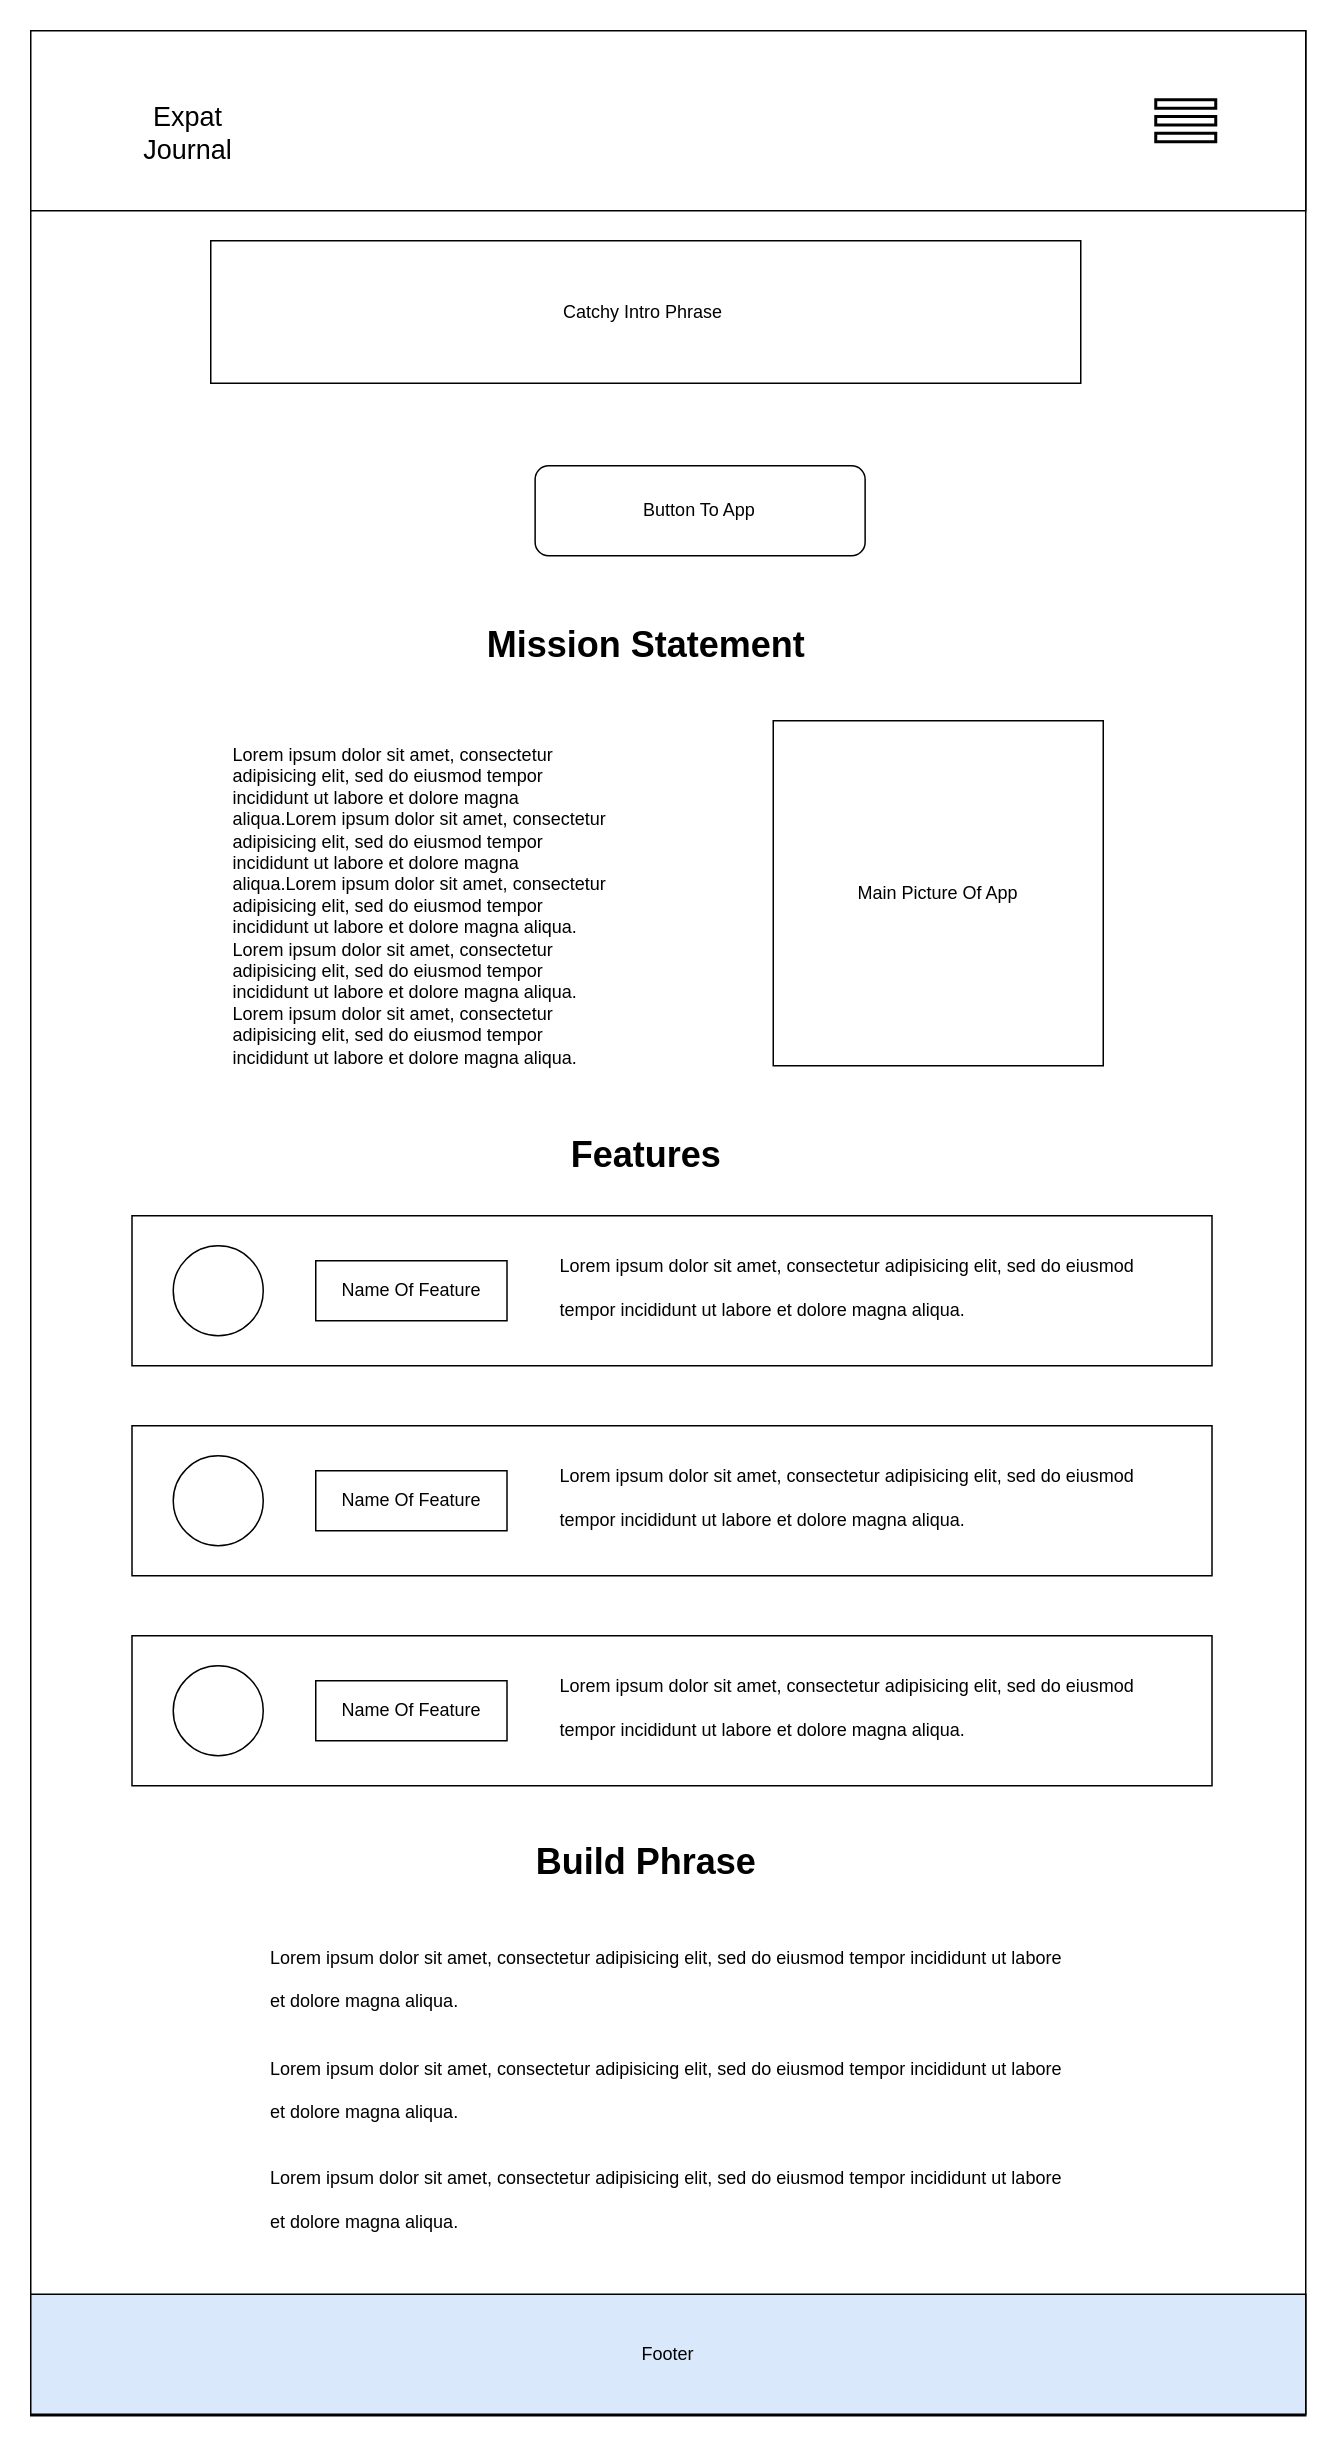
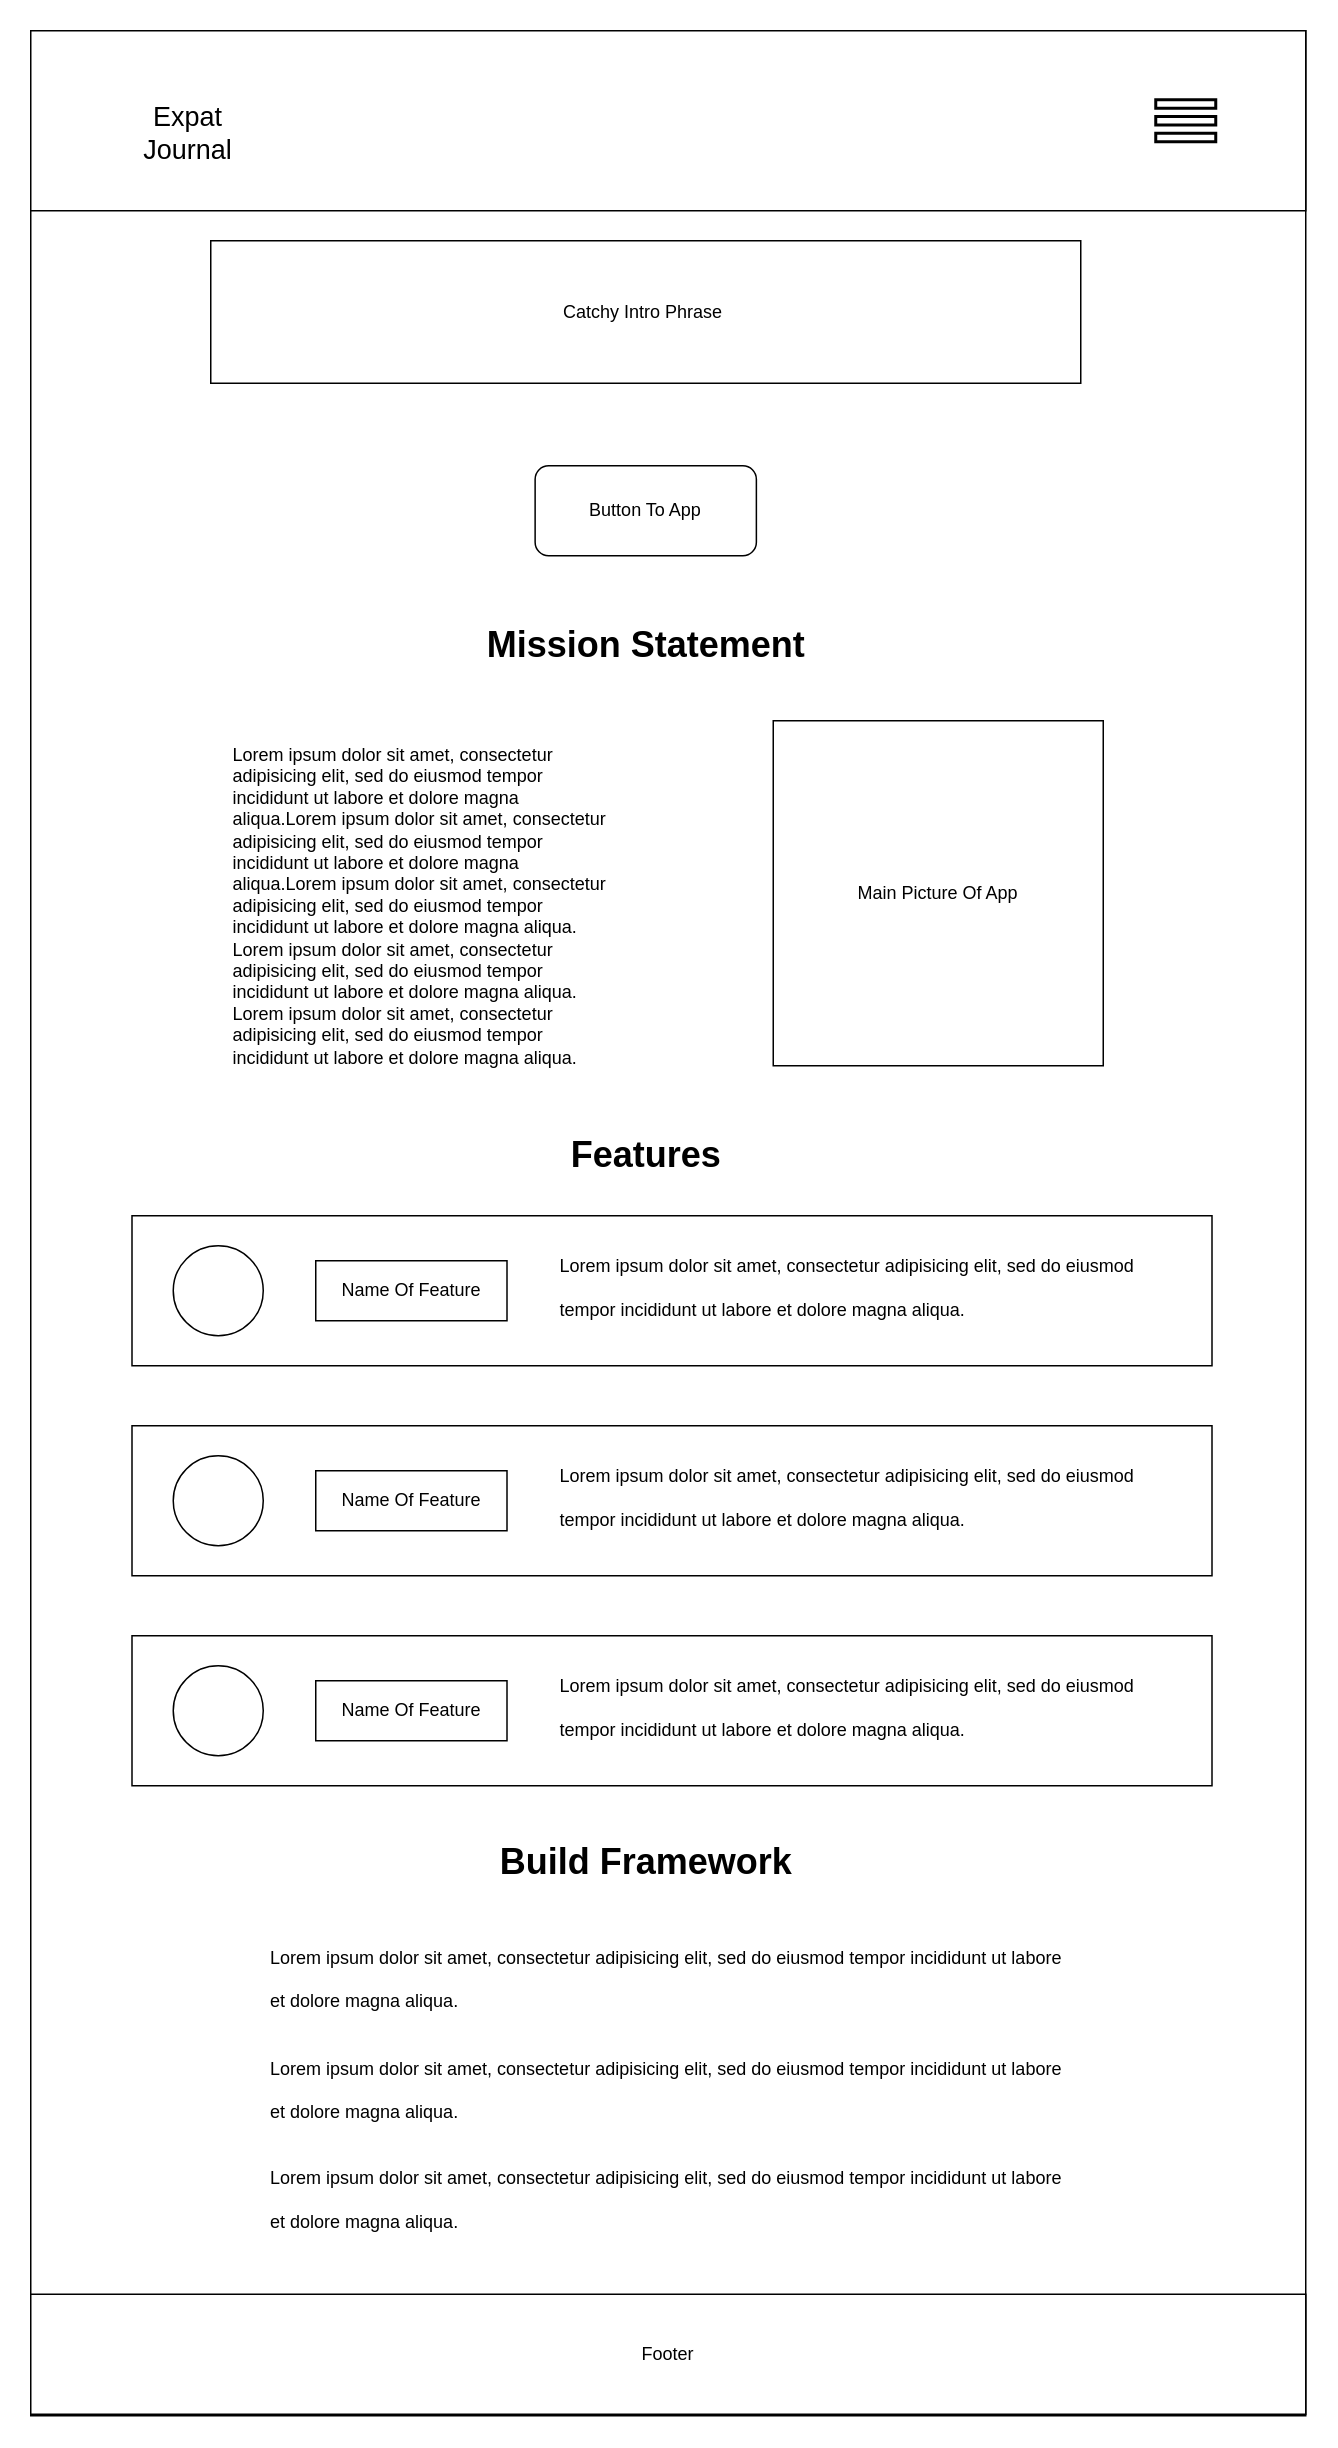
node "Button To App": size 330x90 -> 221x90
node "Build Phrase": label "Build Phrase" -> "Build Framework"
node "Footer": fillcolor #dae8fc -> #ffffff
